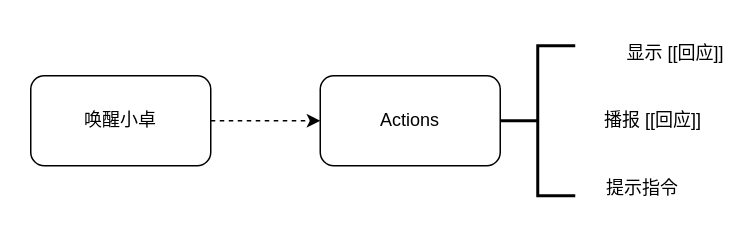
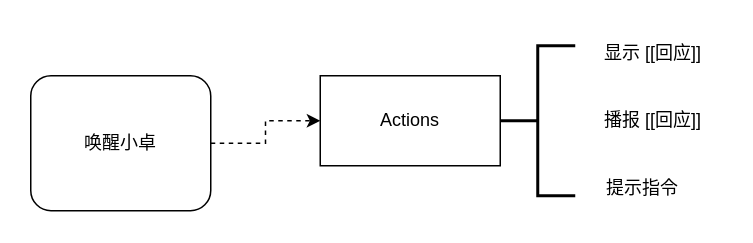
node "显示 [[回应]]": moved (676, 53) -> (653, 53)
node "唤醒小卓": size 180x90 -> 180x135
node "Actions": shape rounded rectangle -> rectangle
